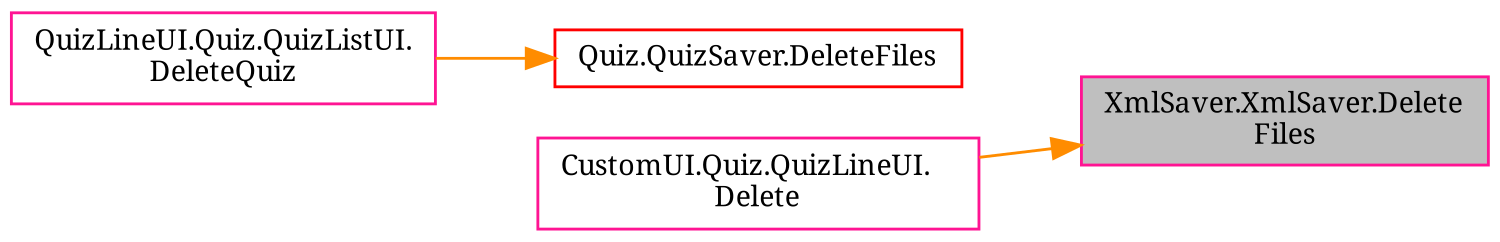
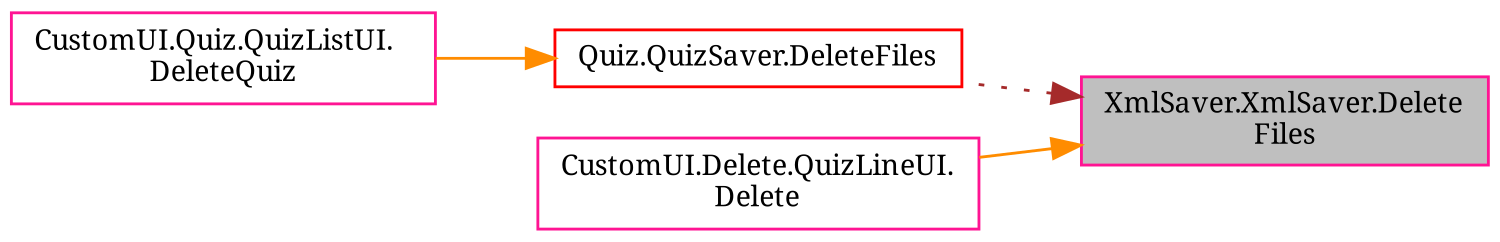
node "QuizLineUI.Quiz.QuizListUI. DeleteQuiz": label "QuizLineUI.Quiz.QuizListUI. DeleteQuiz" -> "CustomUI.Quiz.QuizListUI. DeleteQuiz"
edge "Quiz.QuizSaver.DeleteFiles" -> "XmlSaver.XmlSaver.Delete Files": added
node "CustomUI.Quiz.QuizLineUI. Delete": label "CustomUI.Quiz.QuizLineUI. Delete" -> "CustomUI.Delete.QuizLineUI. Delete"
